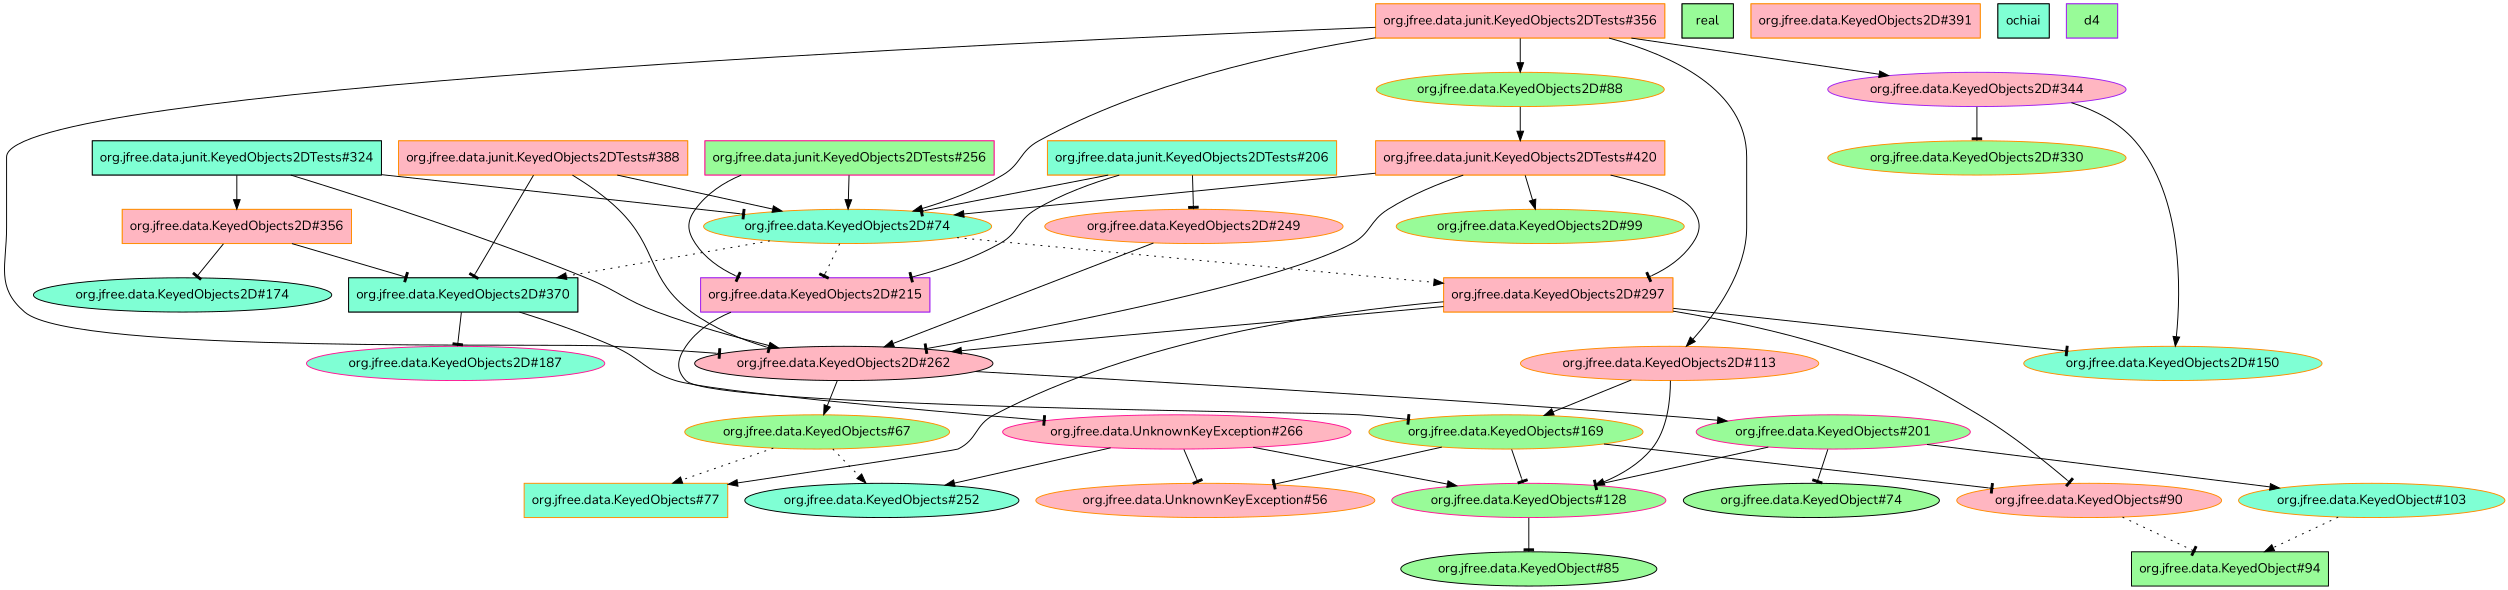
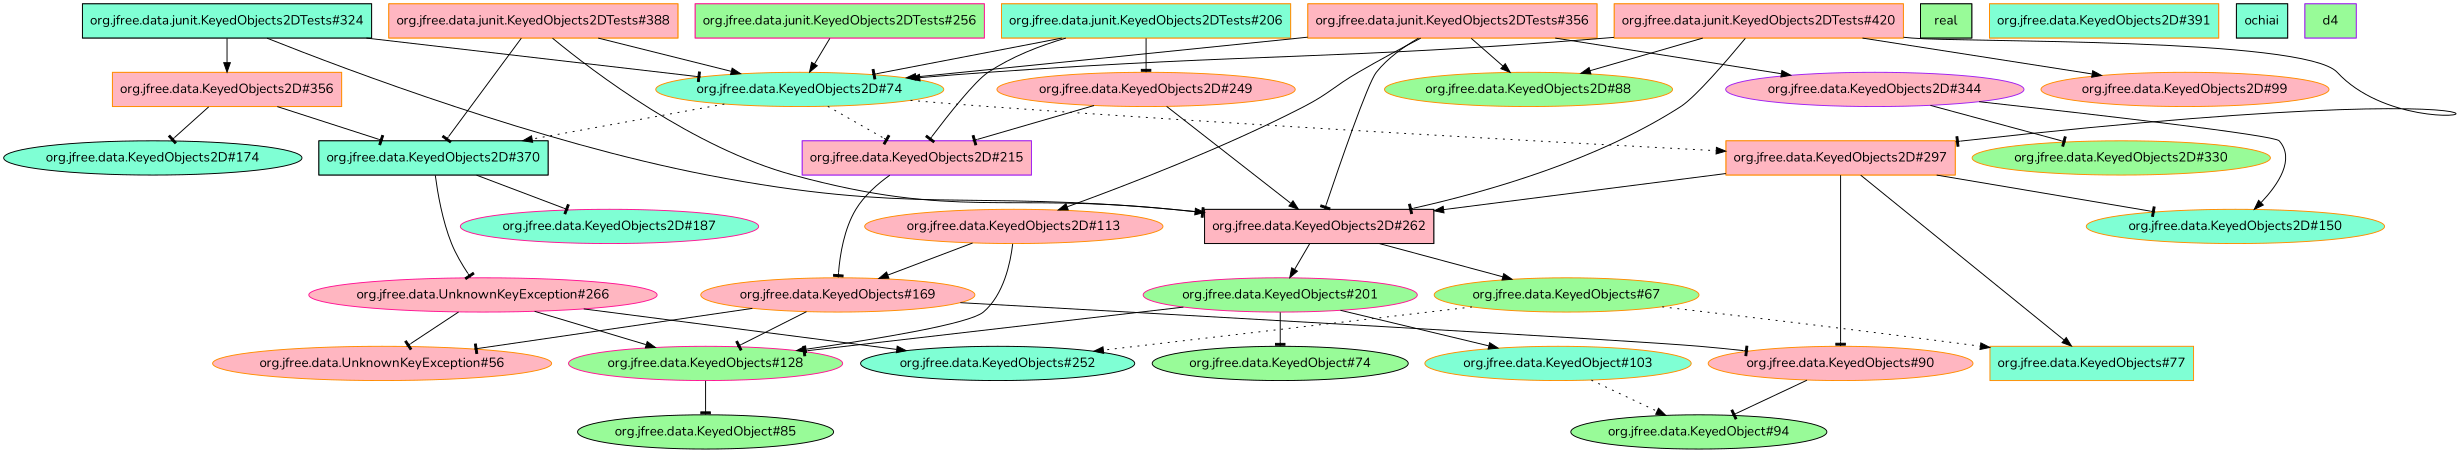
node "org.jfree.data.KeyedObjects2D#391": fillcolor lightpink -> aquamarine
edge "org.jfree.data.KeyedObjects2D#88" -> "org.jfree.data.junit.KeyedObjects2DTests#420": reversed
edge "org.jfree.data.junit.KeyedObjects2DTests#256" -> "org.jfree.data.KeyedObjects2D#215": now "org.jfree.data.KeyedObjects2D#249" -> "org.jfree.data.KeyedObjects2D#215"
node "org.jfree.data.KeyedObjects2D#99": fillcolor palegreen -> lightpink
node "org.jfree.data.KeyedObjects2D#262": shape ellipse -> box
node "org.jfree.data.KeyedObjects#169": fillcolor palegreen -> lightpink
edge "org.jfree.data.KeyedObjects#90" -> "org.jfree.data.KeyedObject#94": style dotted -> solid
node "org.jfree.data.KeyedObject#94": shape box -> ellipse
